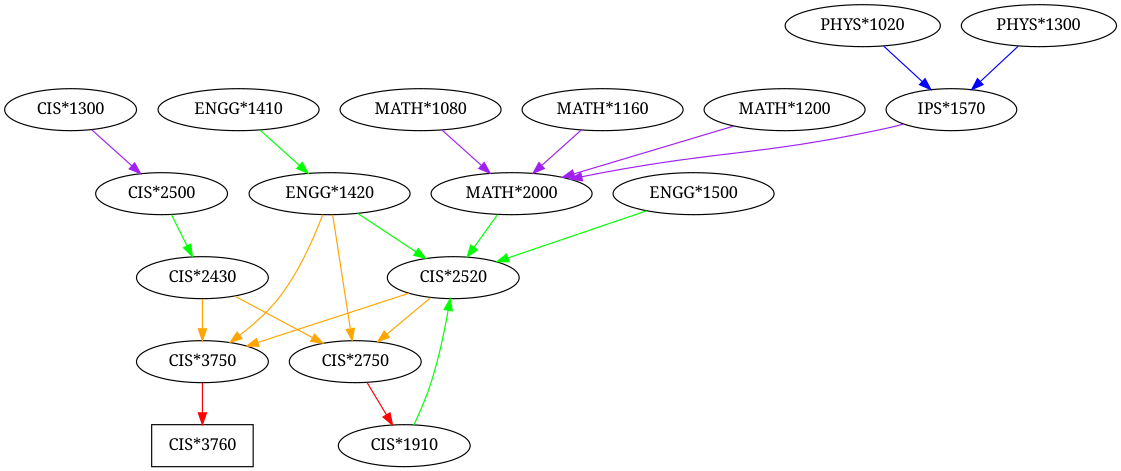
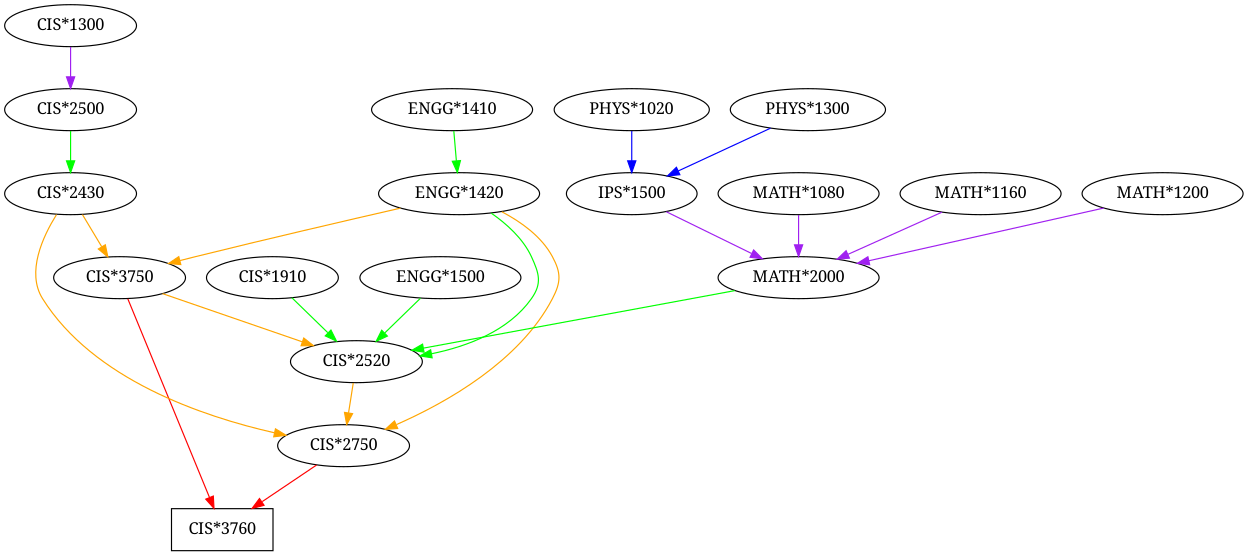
node "IPS*1570": label "IPS*1570" -> "IPS*1500"
edge "CIS*2520" -> "CIS*3750": reversed
edge "CIS*2750" -> "CIS*1910": now "CIS*2750" -> "CIS*3760"
